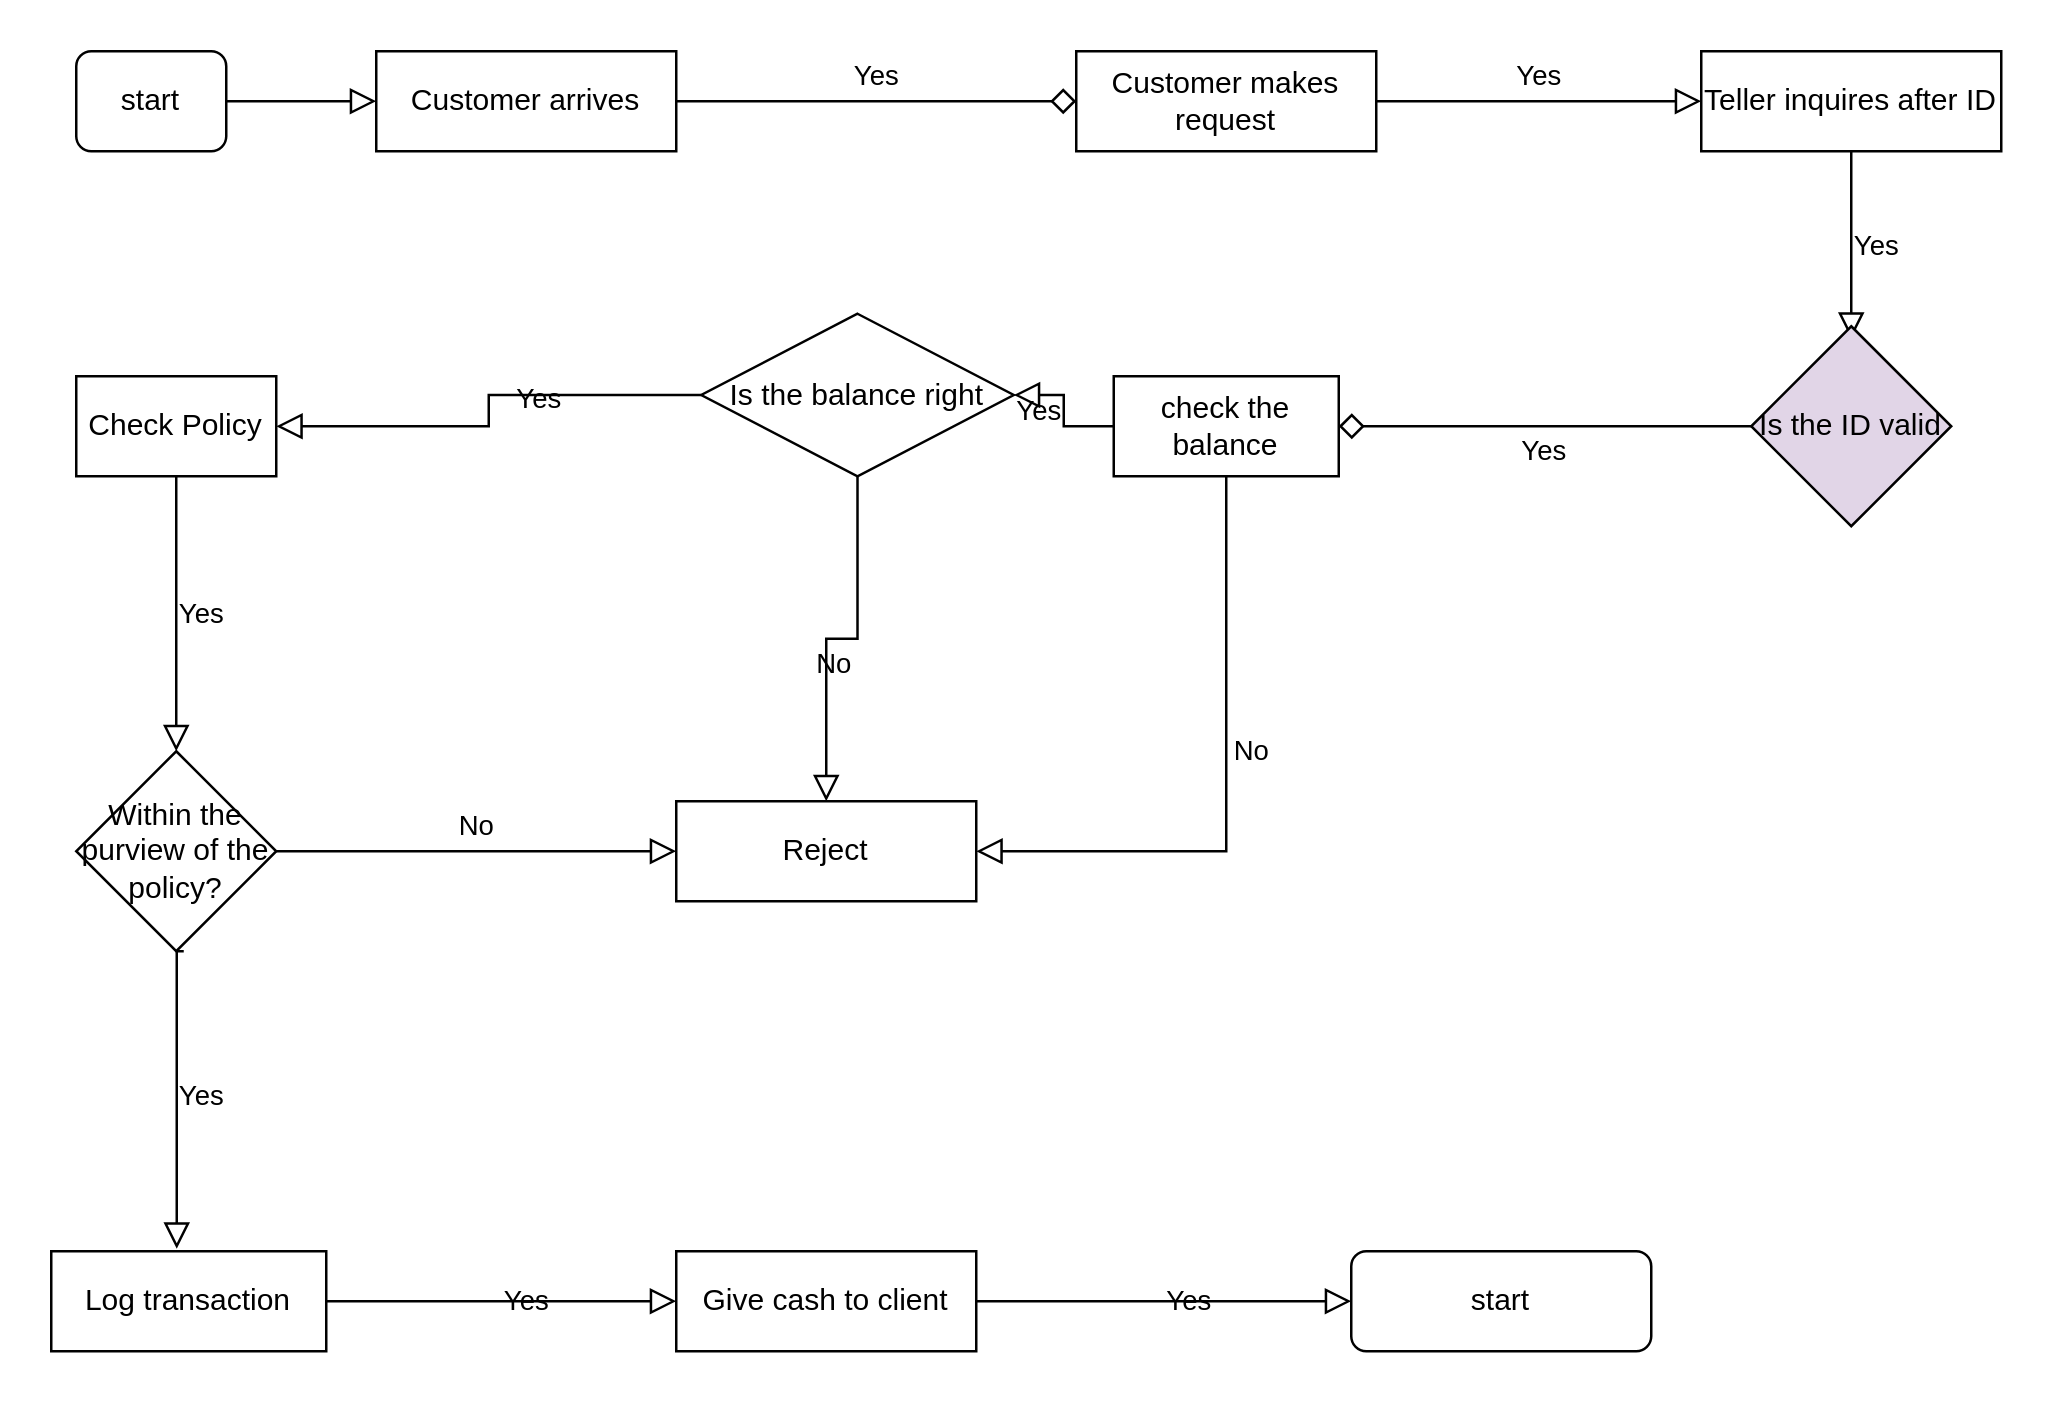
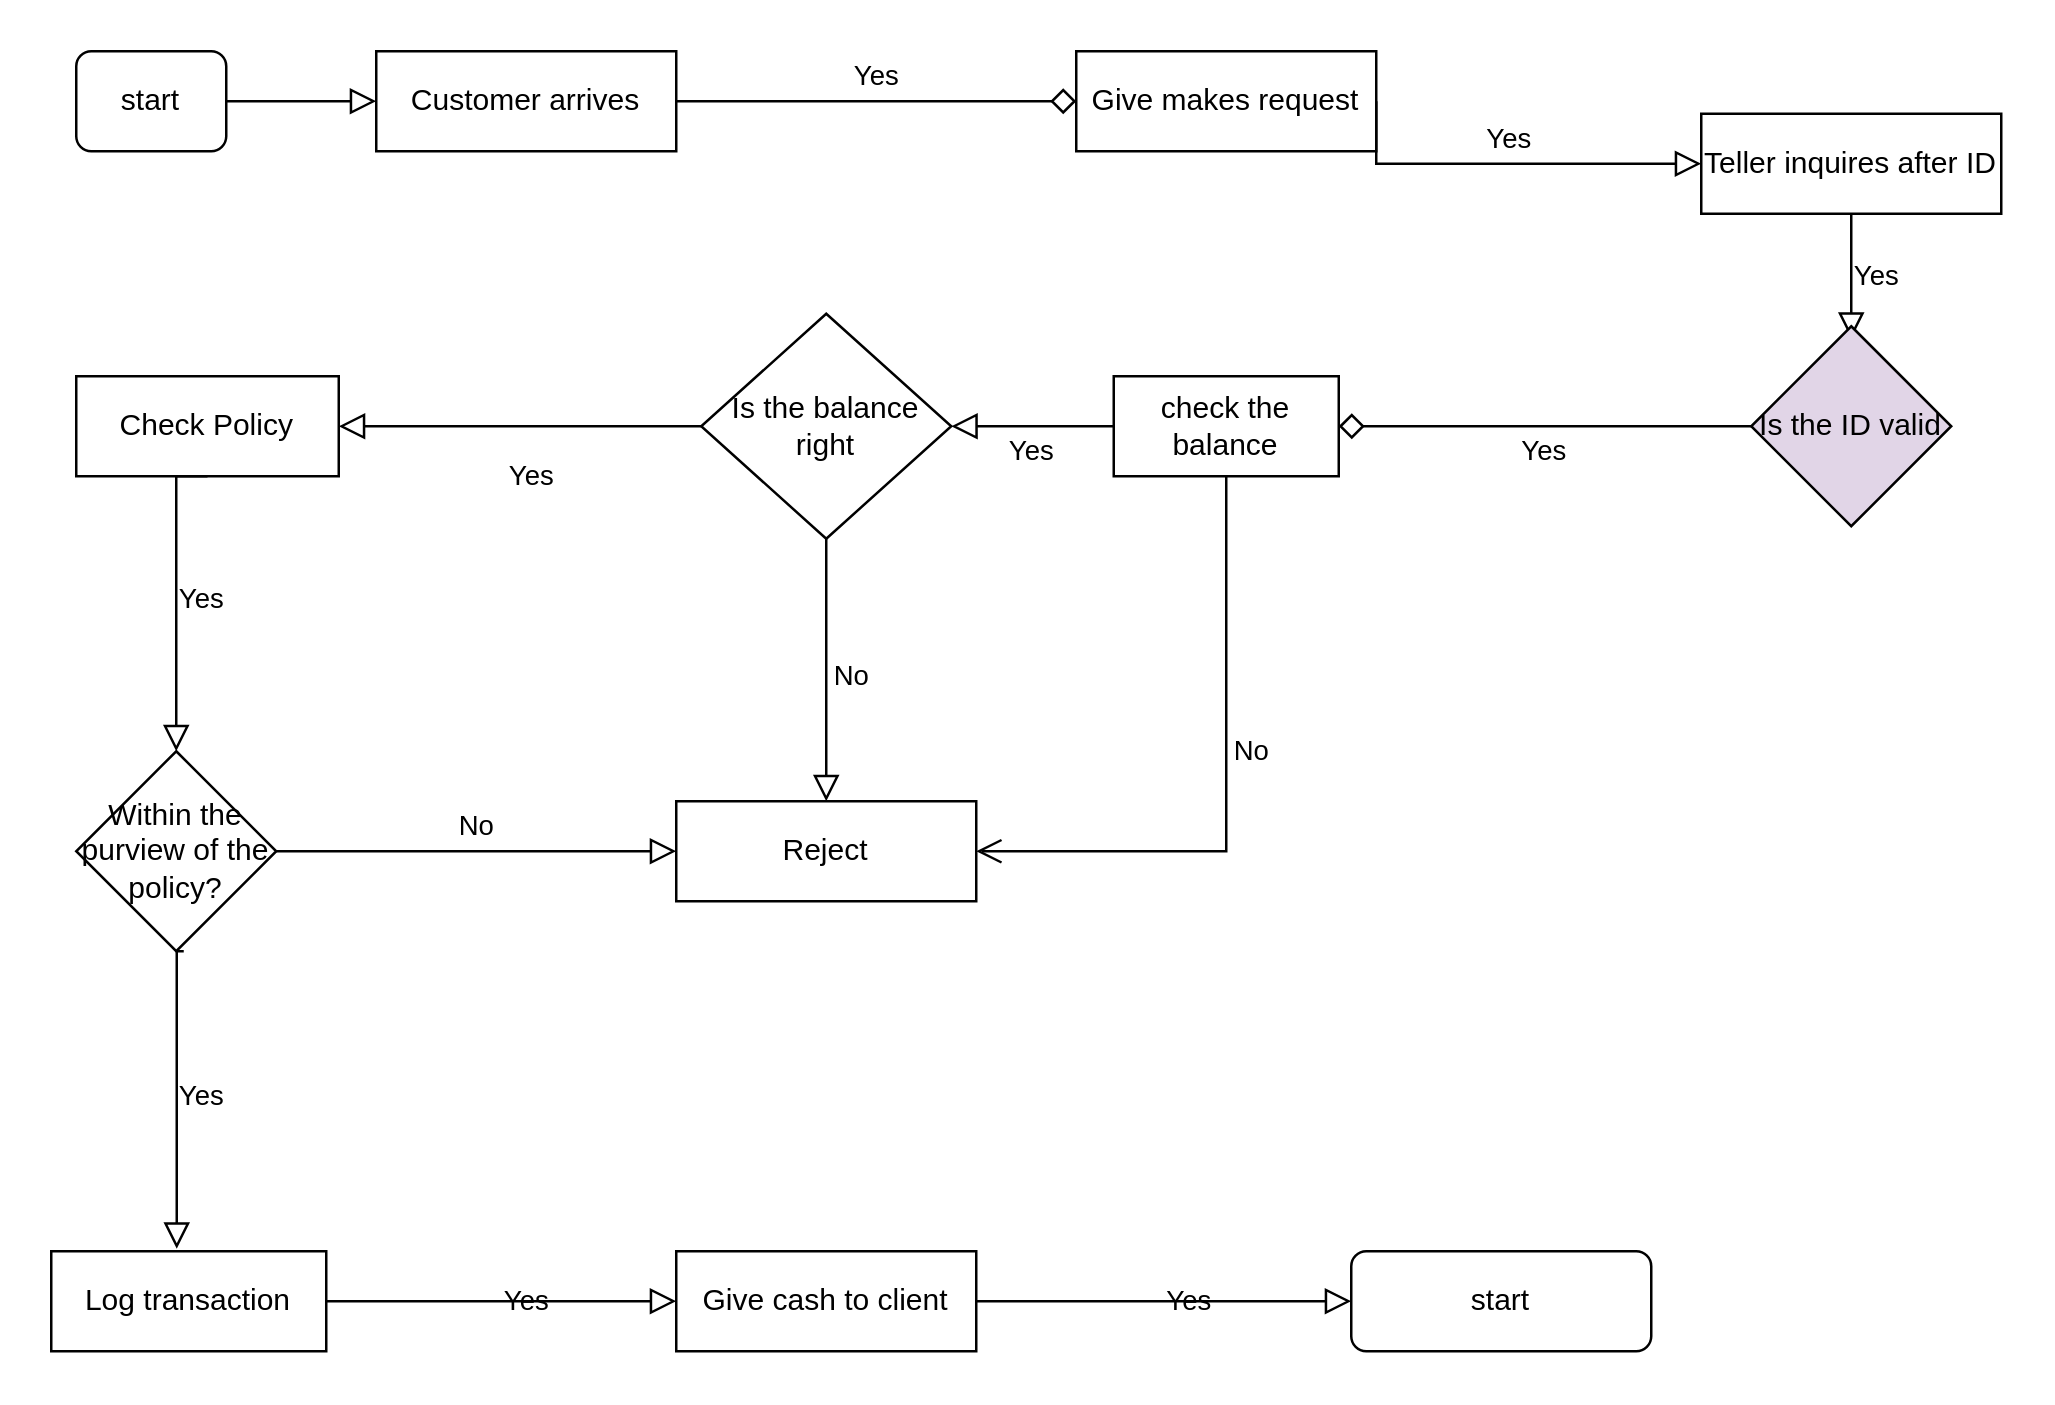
node "Customer makes request": label "Customer makes request" -> "Give makes request"
node "Teller inquires after ID": moved (1851, 101) -> (1851, 164)
node "Is the balance right": size 313x163 -> 250x225
node "Check Policy": size 200x100 -> 263x100
edge "check the balance" -> "Reject": arrowhead block -> open
